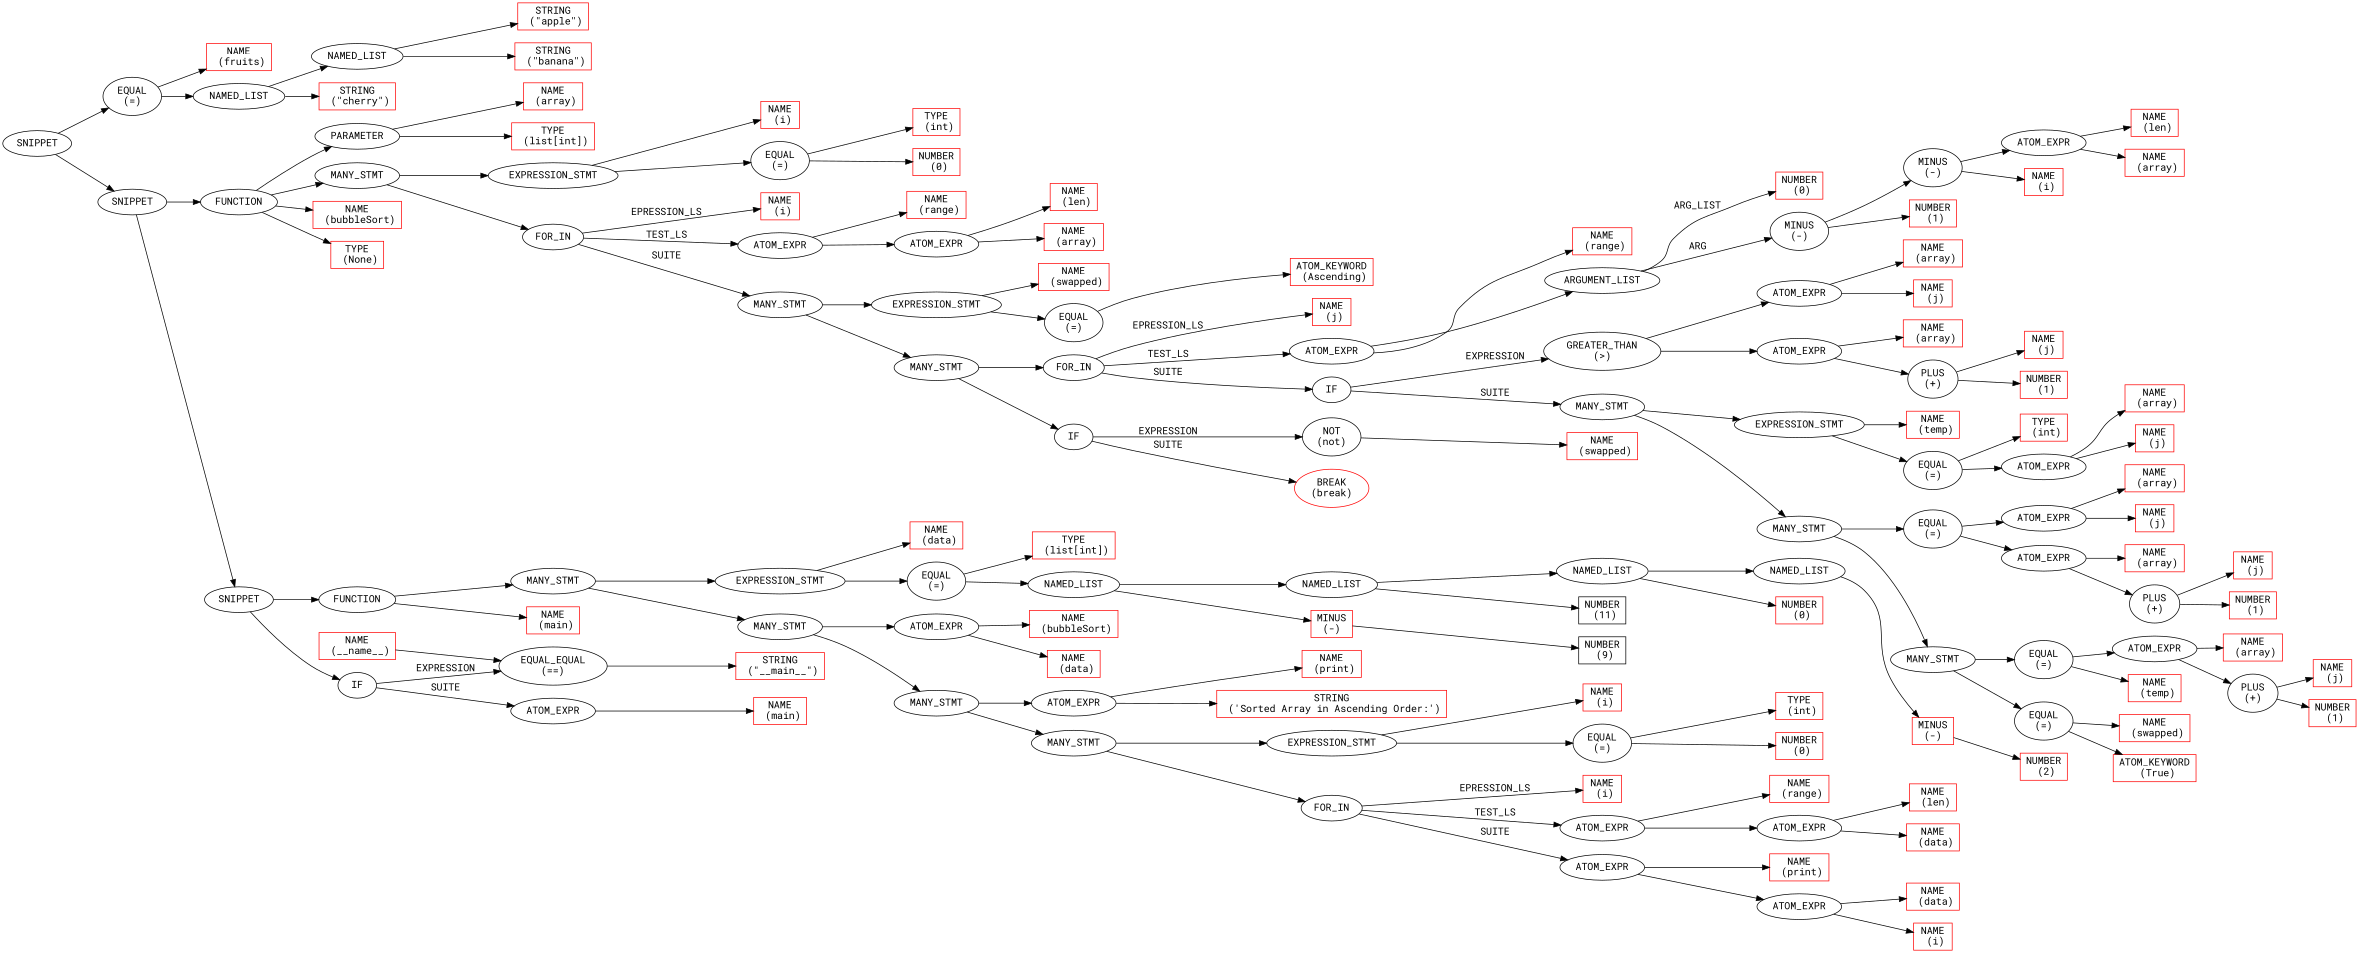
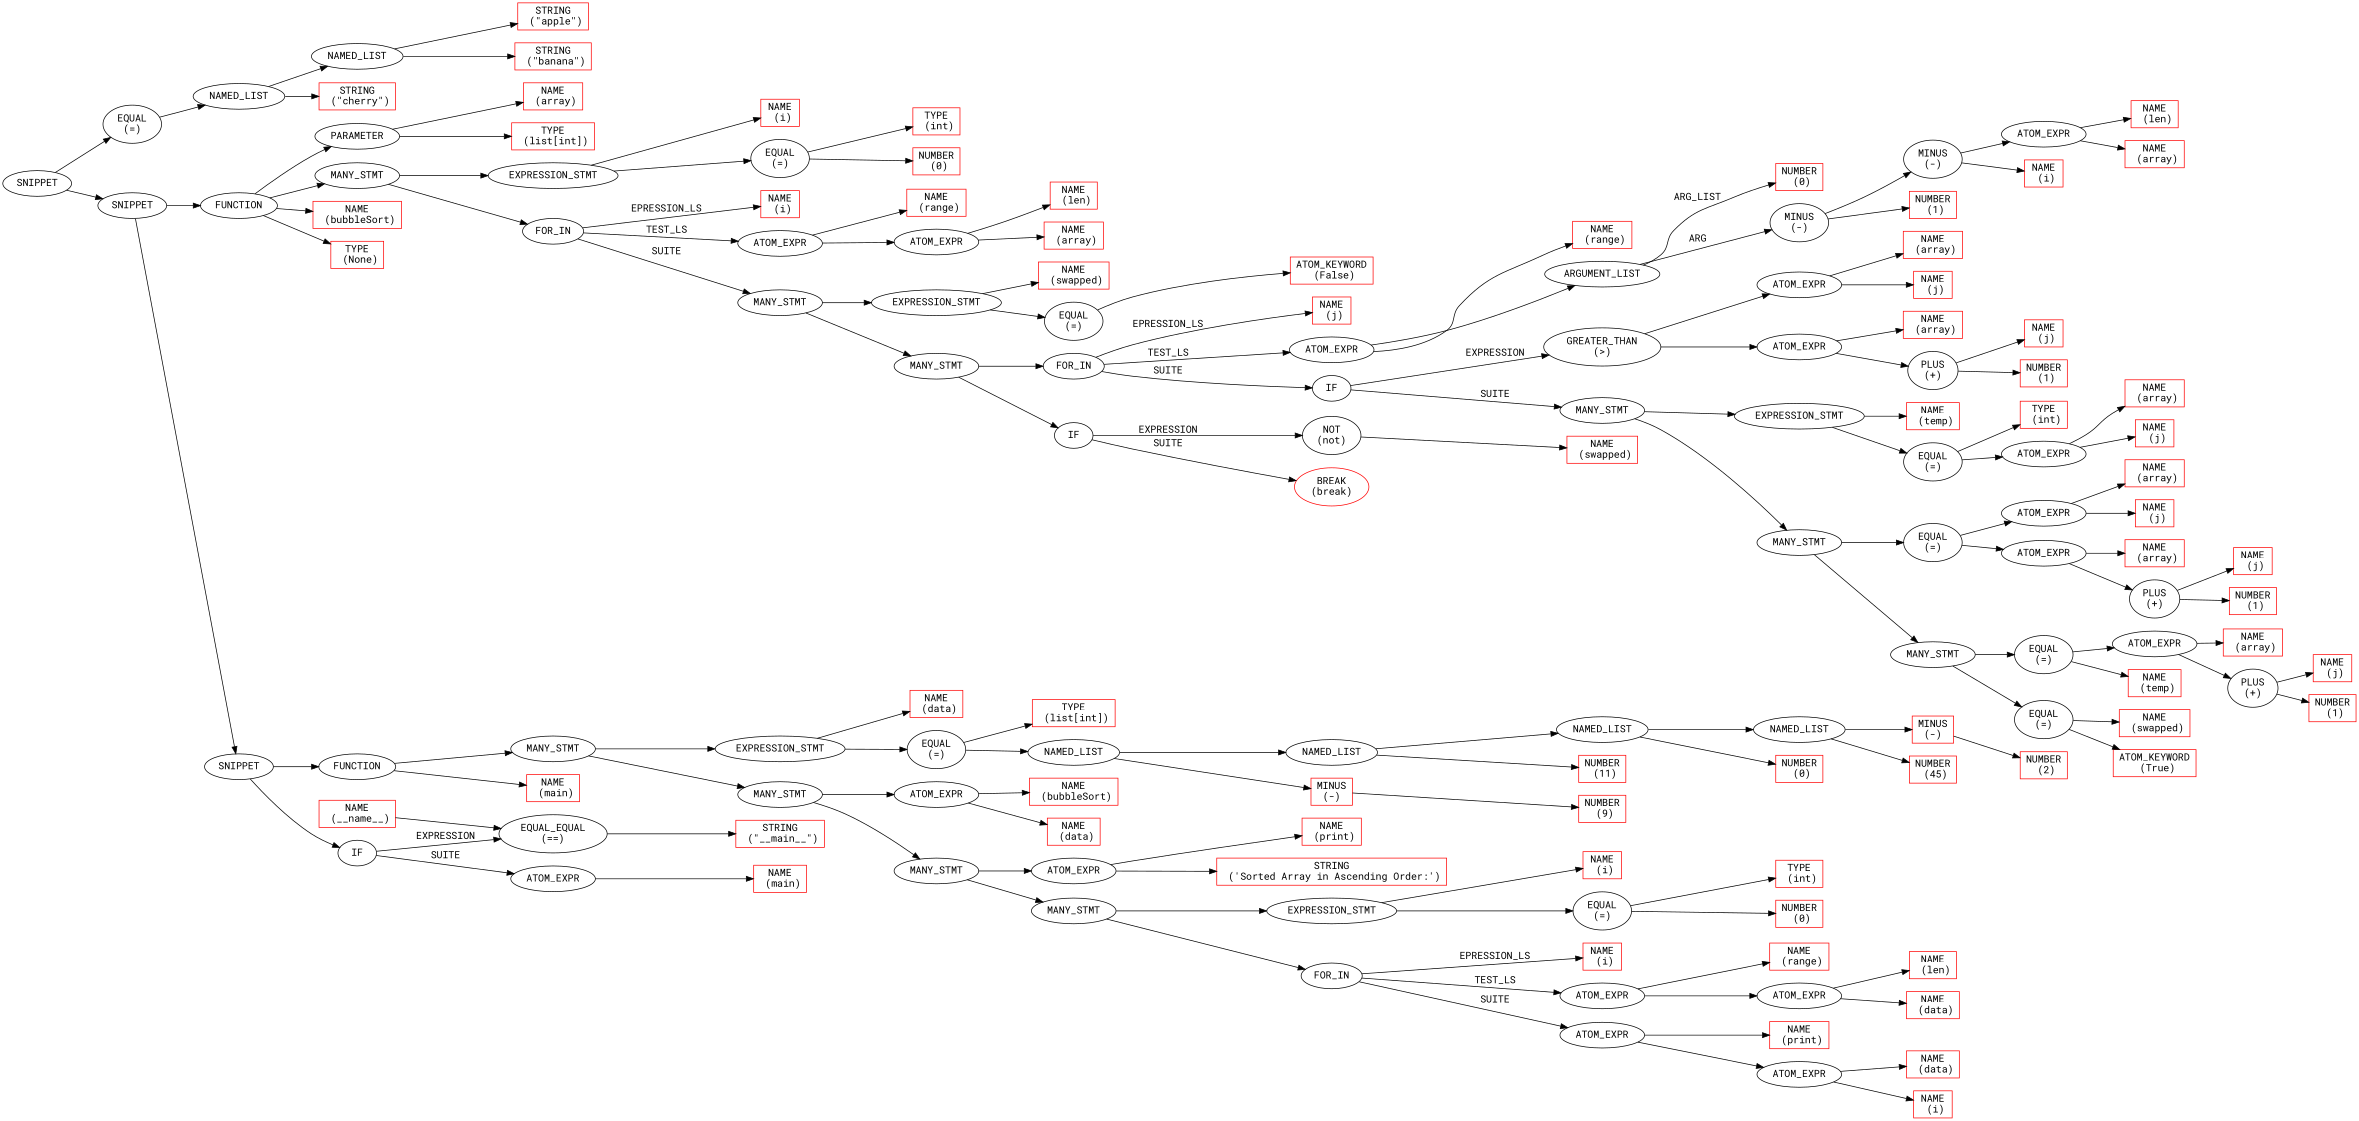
node "NAME (fruits)": removed
node "ATOM_KEYWORD (Ascending)": label "ATOM_KEYWORD (Ascending)" -> "ATOM_KEYWORD (False)"
node "NUMBER (11)": color black -> red
node "NUMBER (9)": color black -> red
node "NUMBER (45)": added
